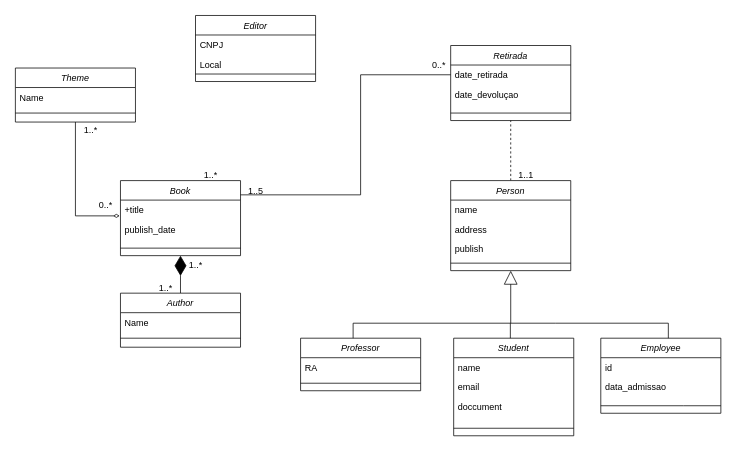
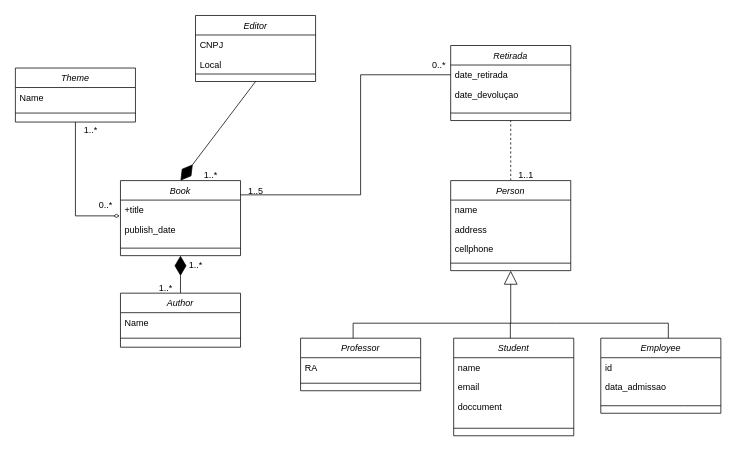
edge "Editor" -> "Book": added
node "publish": label "publish" -> "cellphone"
